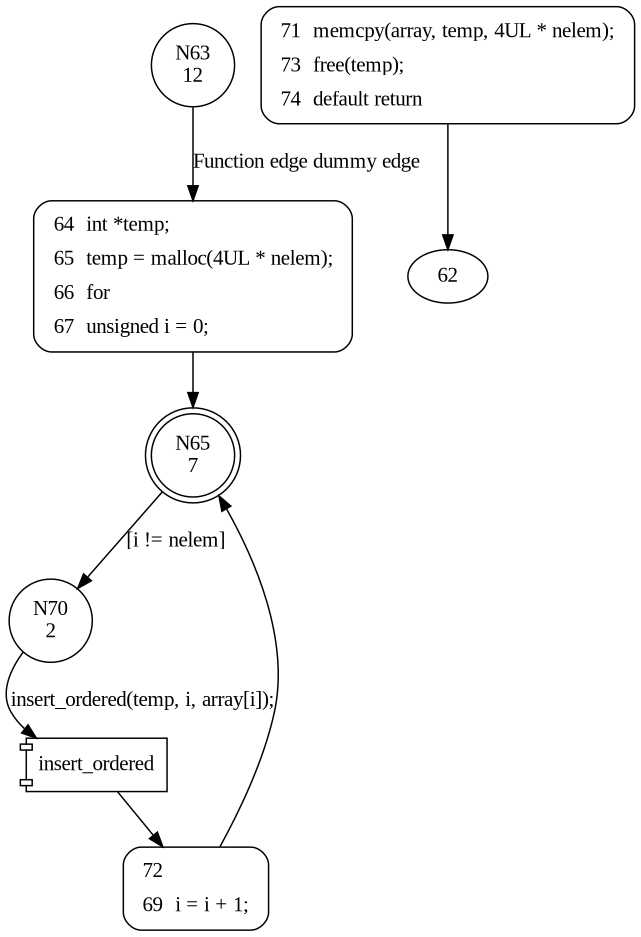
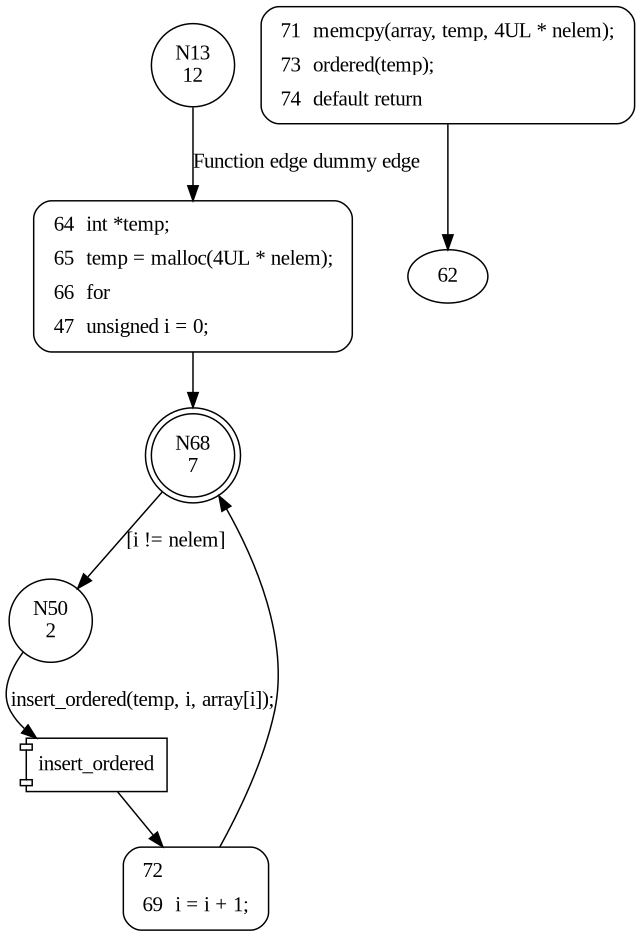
node "N63 12": label "N63 12" -> "N13 12"
node "71": text "free(temp);" -> "ordered(temp);"
node "64": text "67" -> "47"
node "N65 7": label "N65 7" -> "N68 7"
node "N70 2": label "N70 2" -> "N50 2"
